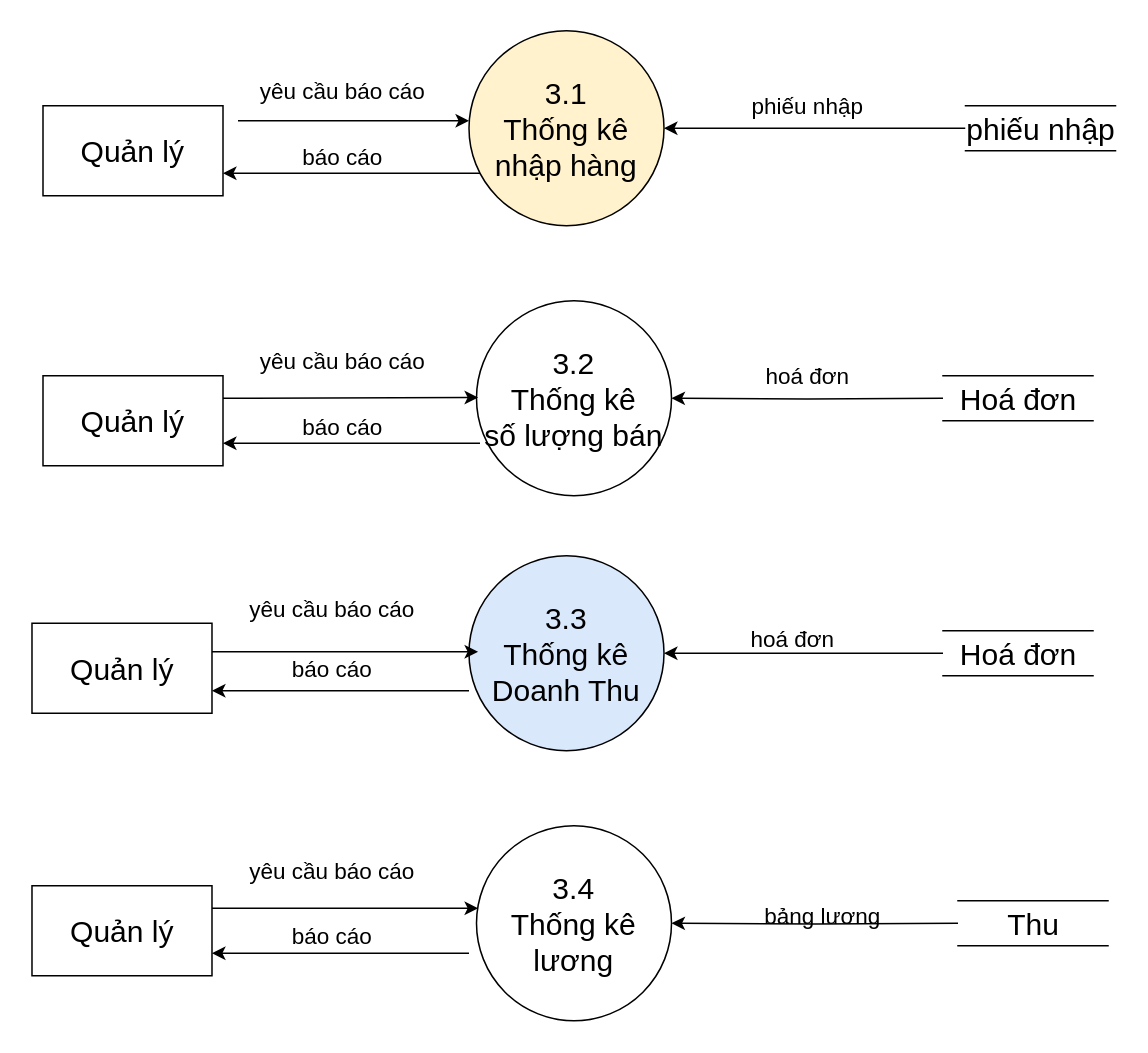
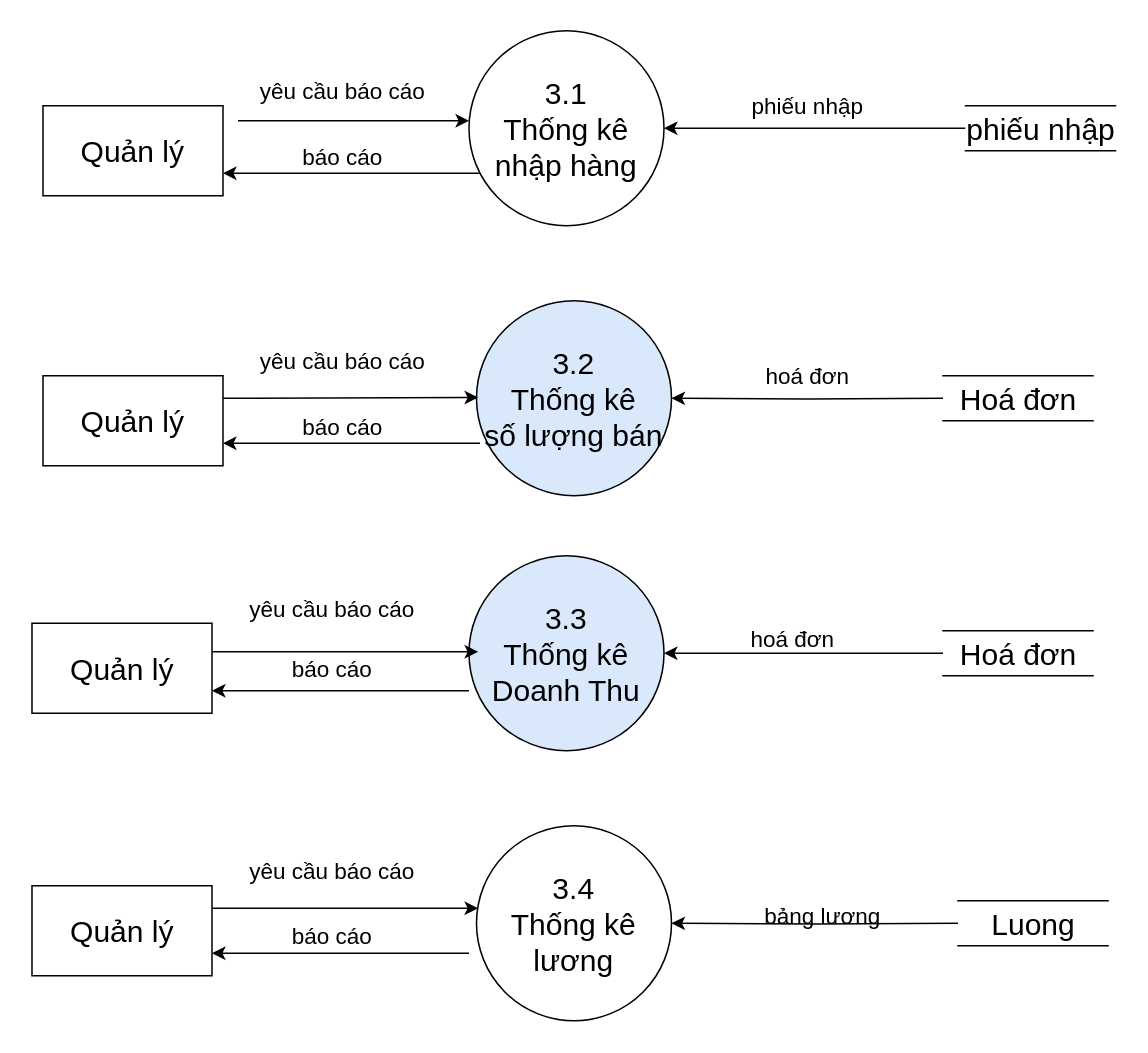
node "3.1 Thống kê nhập hàng": fillcolor #fff2cc -> #ffffff
node "3.2 Thống kê số lượng bán": fillcolor #ffffff -> #dae8fc
node "Thu": label "Thu" -> "Luong"
